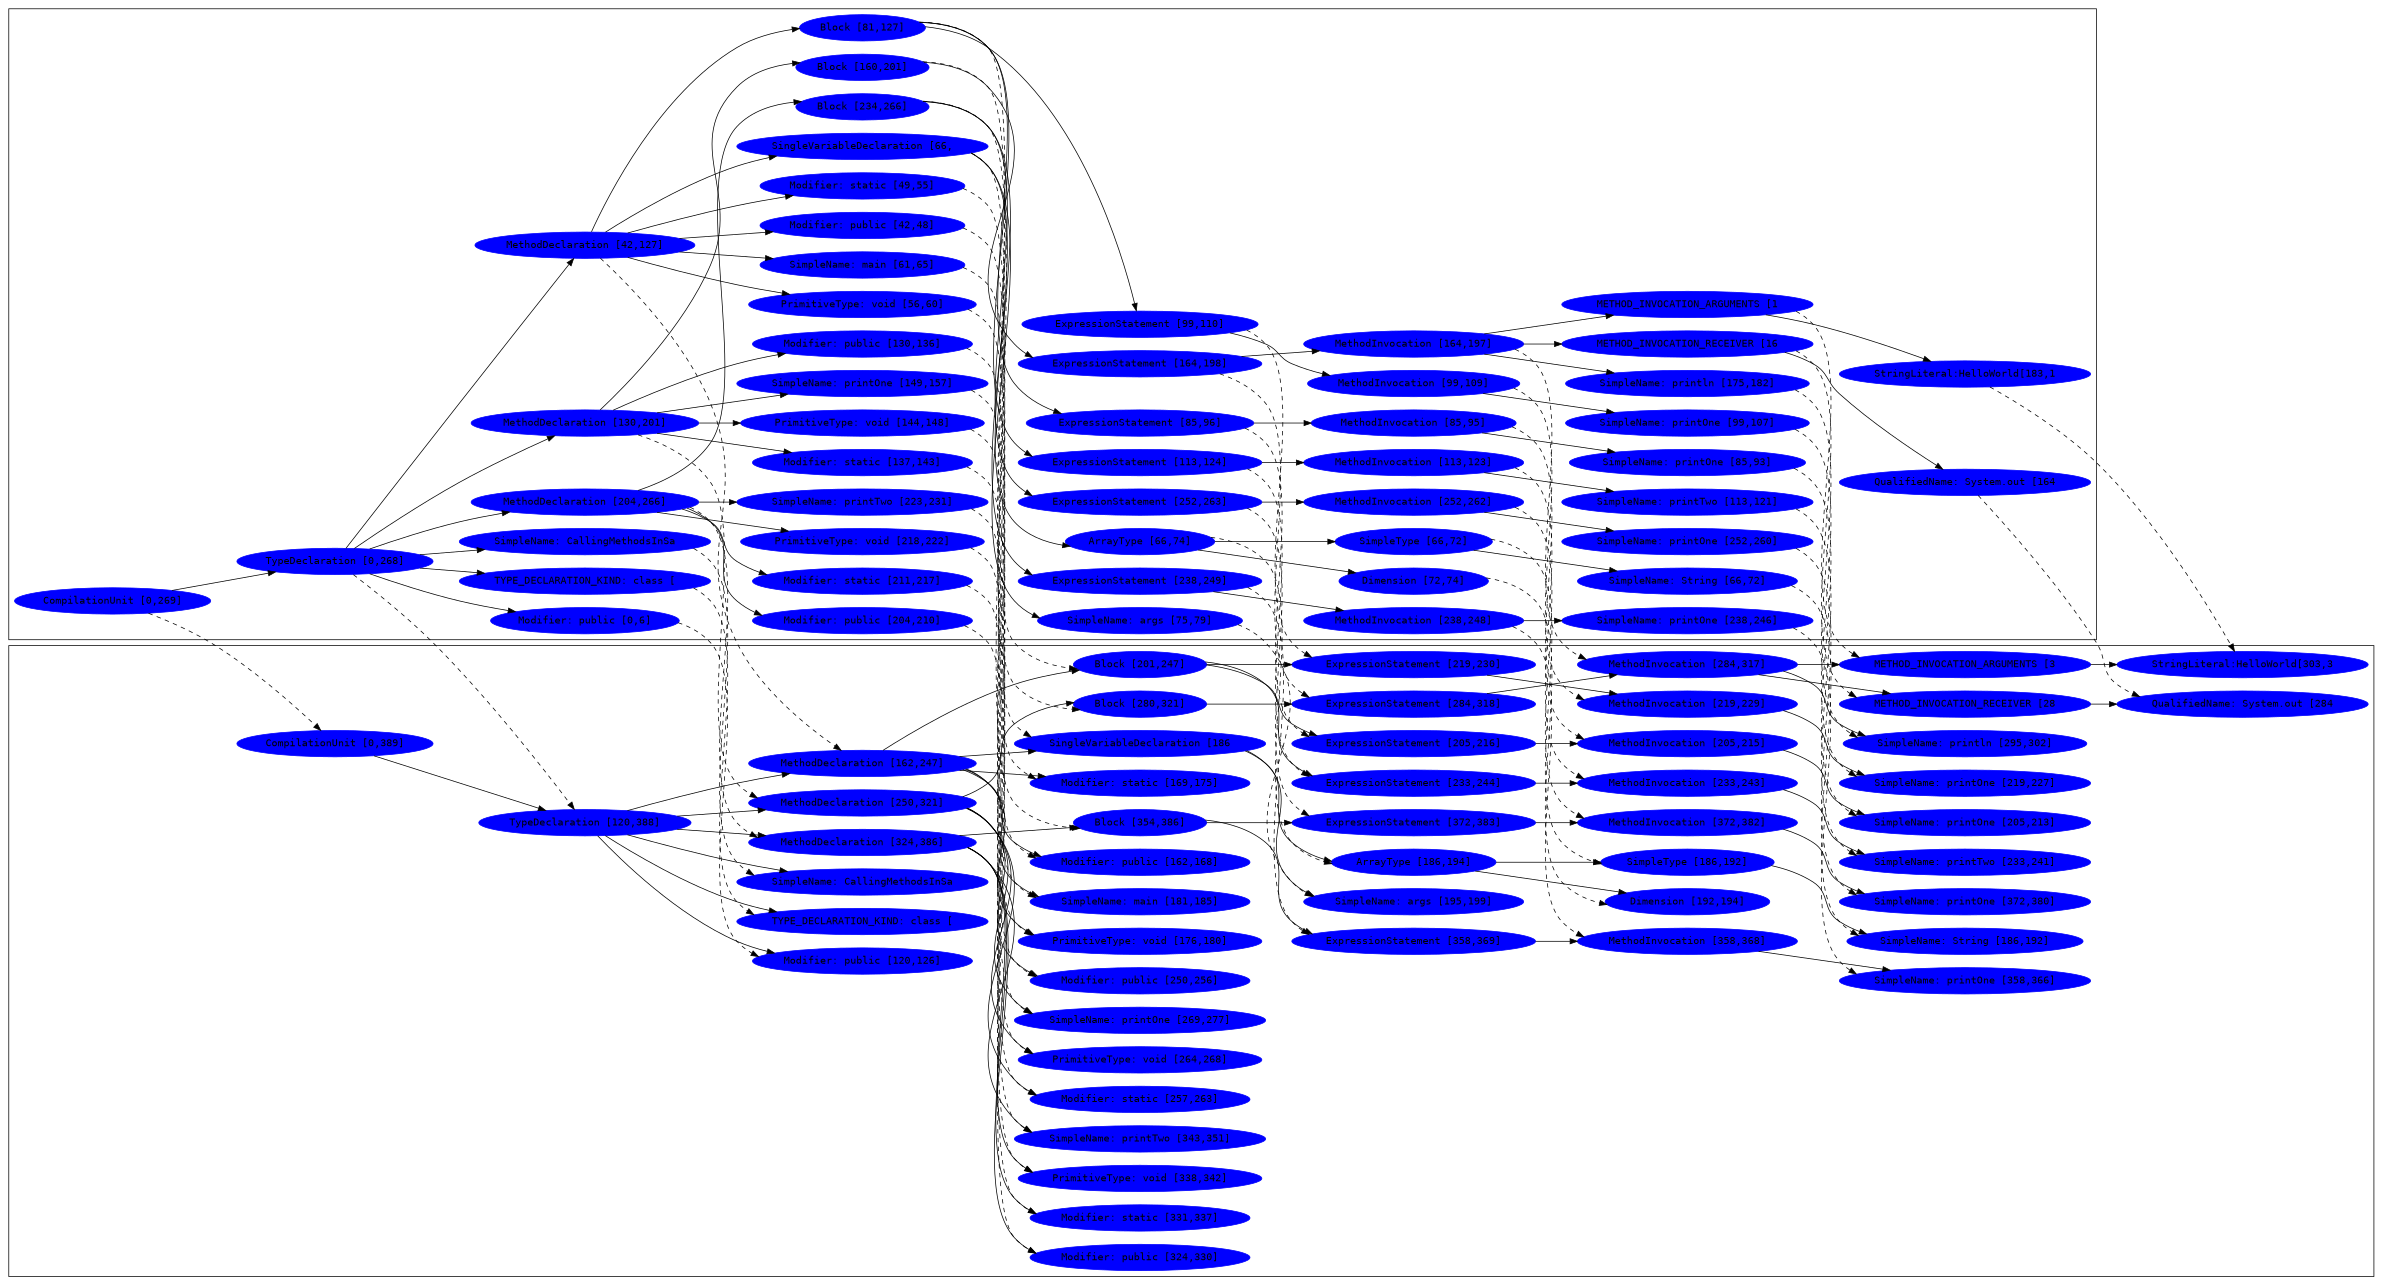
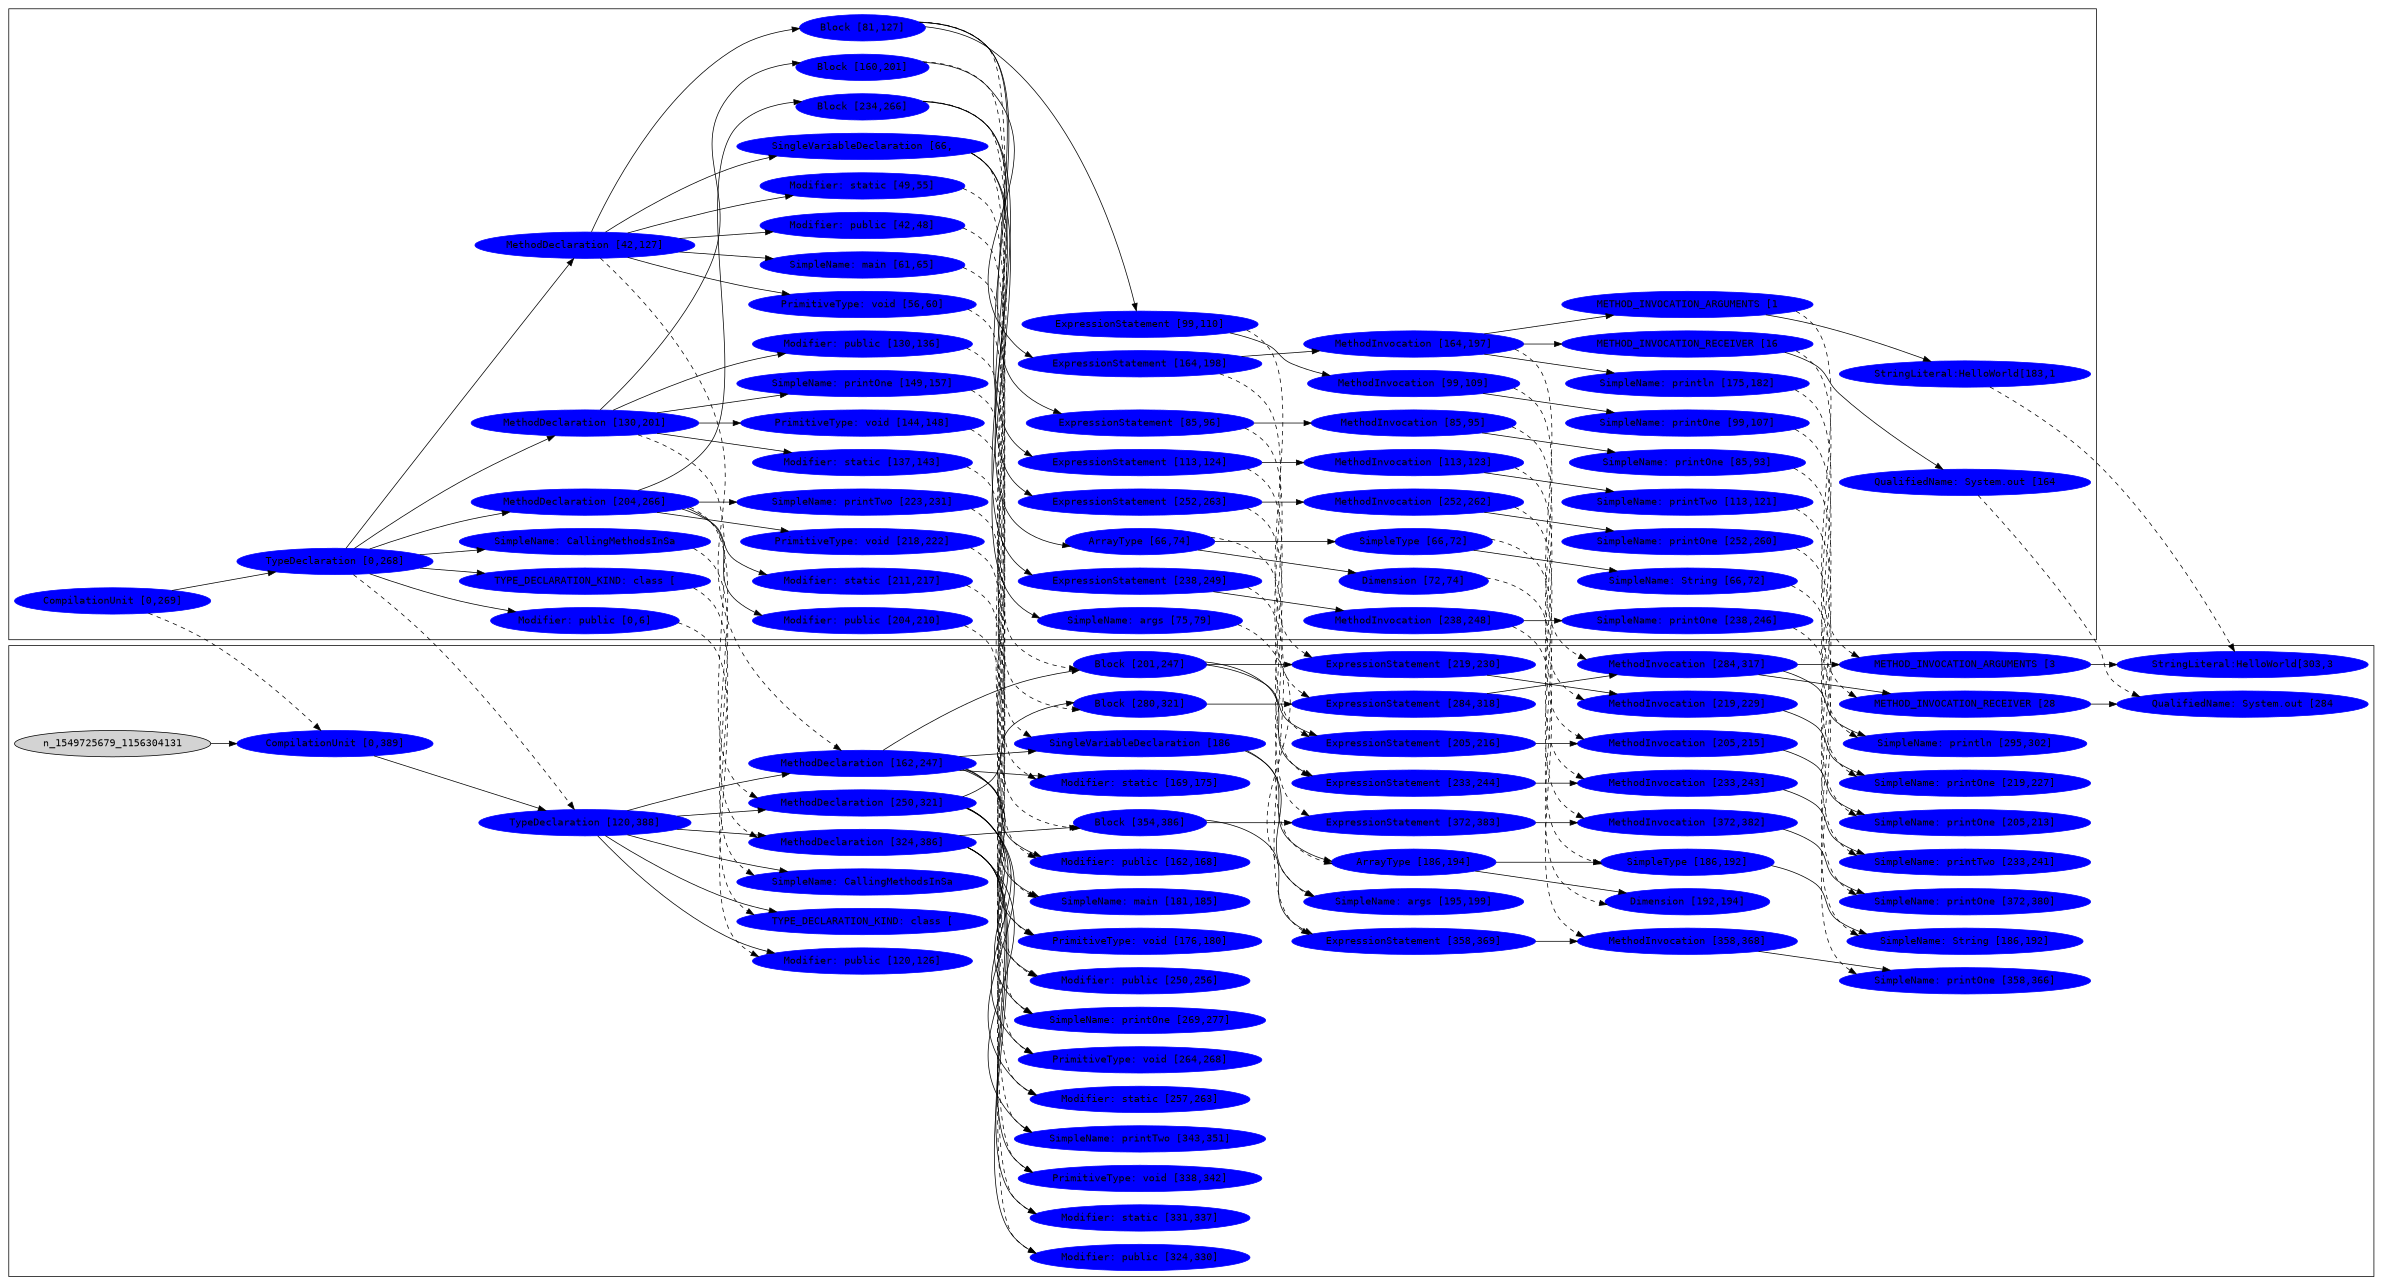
node "n_1549725679_1156304131": added
